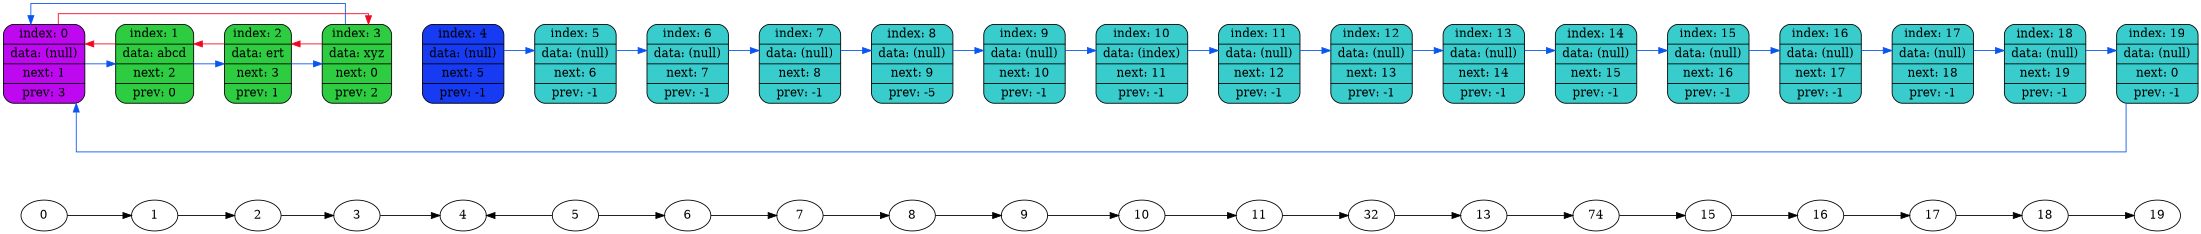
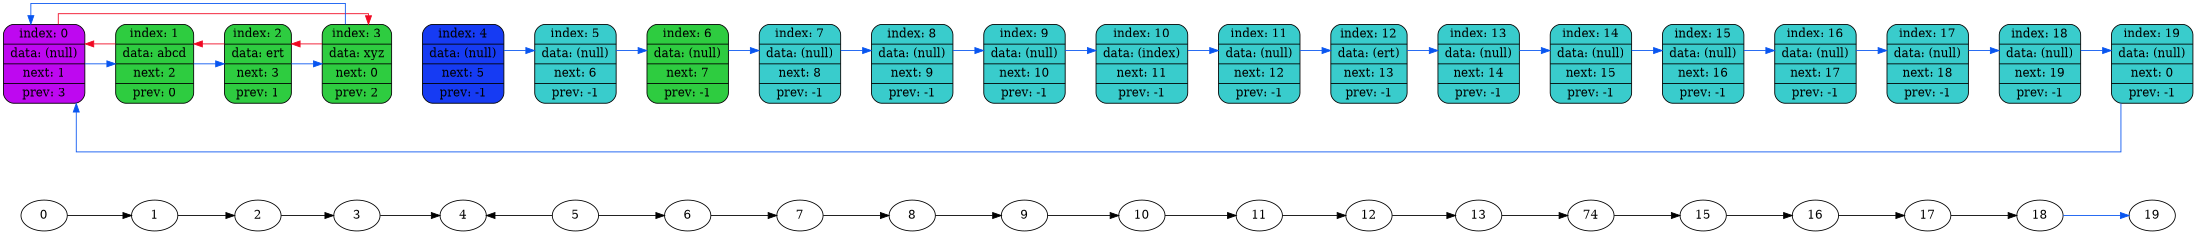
node "index: 12": text "data: (null)" -> "data: (ert)"
node "index: 6": fillcolor #39cccc -> #2ecc40
node "index: 8": text "prev: -5" -> "prev: -1"
node "32": label "32" -> "12"
edge "18" -> "19": color black -> #0855f0
